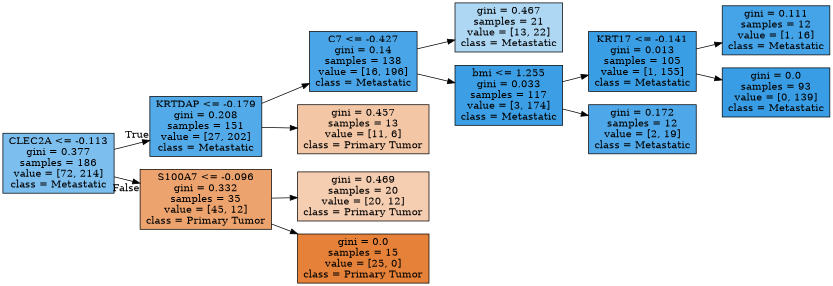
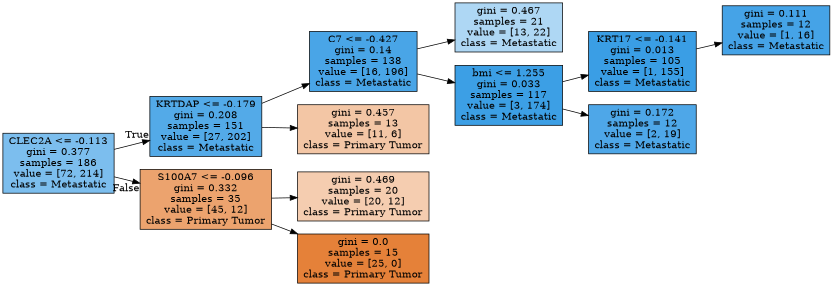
node "gini = 0.0 samples = 93 value = [0, 139] class = Metastatic": removed
